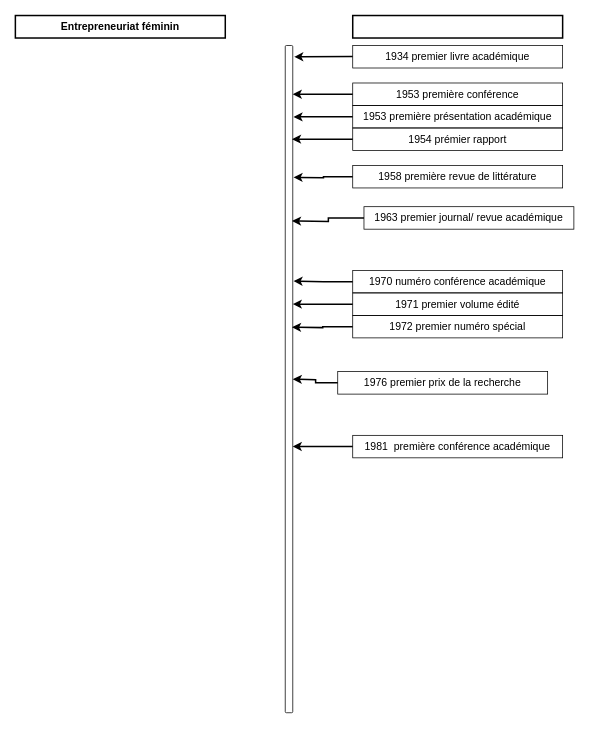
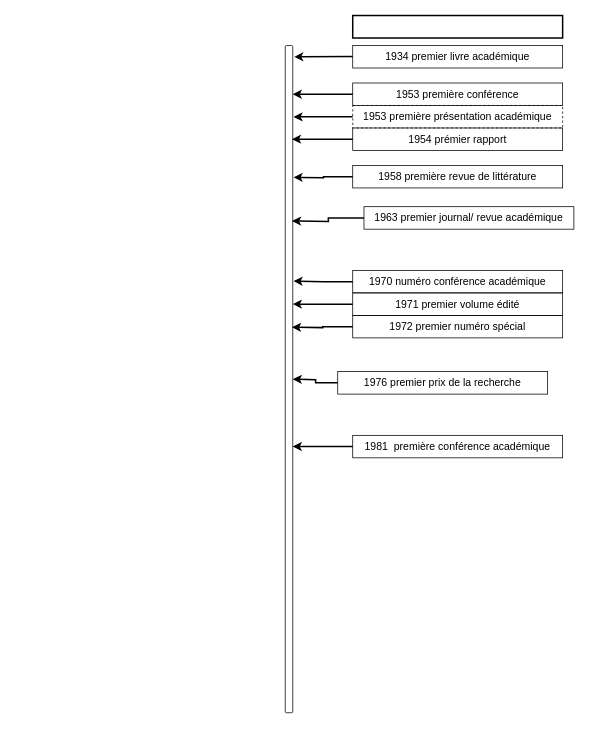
node "Entrepreneuriat féminin": removed
node "1953 première présentation académique": style solid -> dashed
